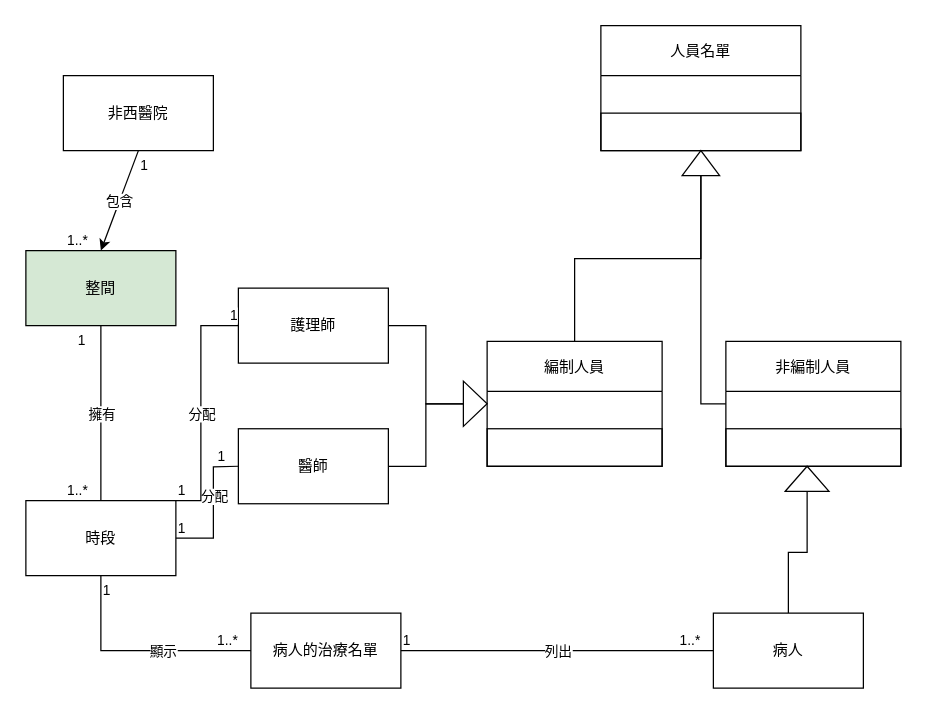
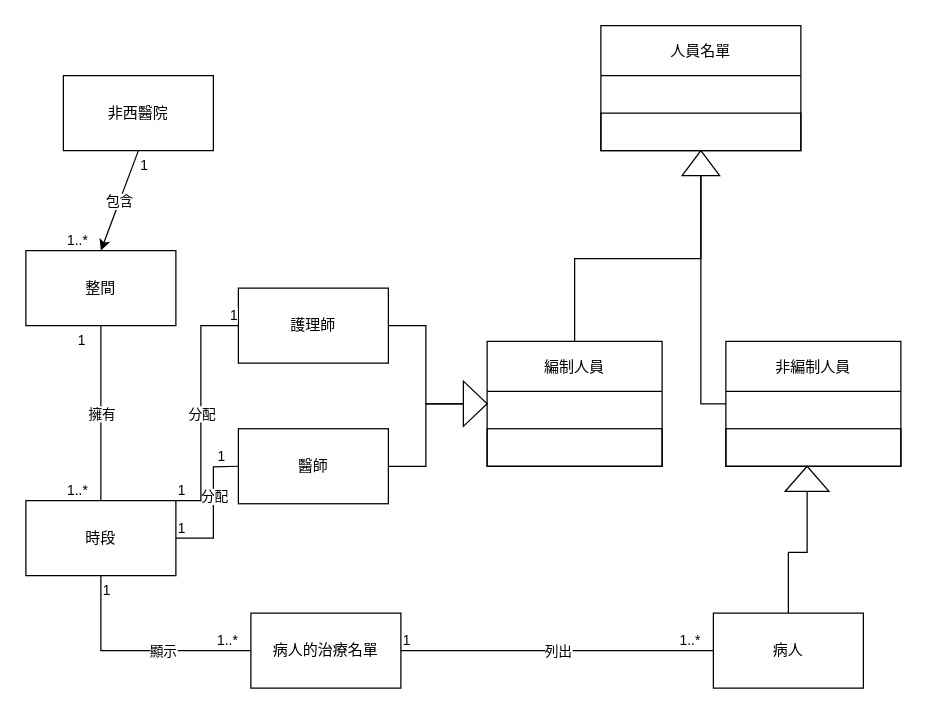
node "整間": fillcolor #d5e8d4 -> #ffffff
